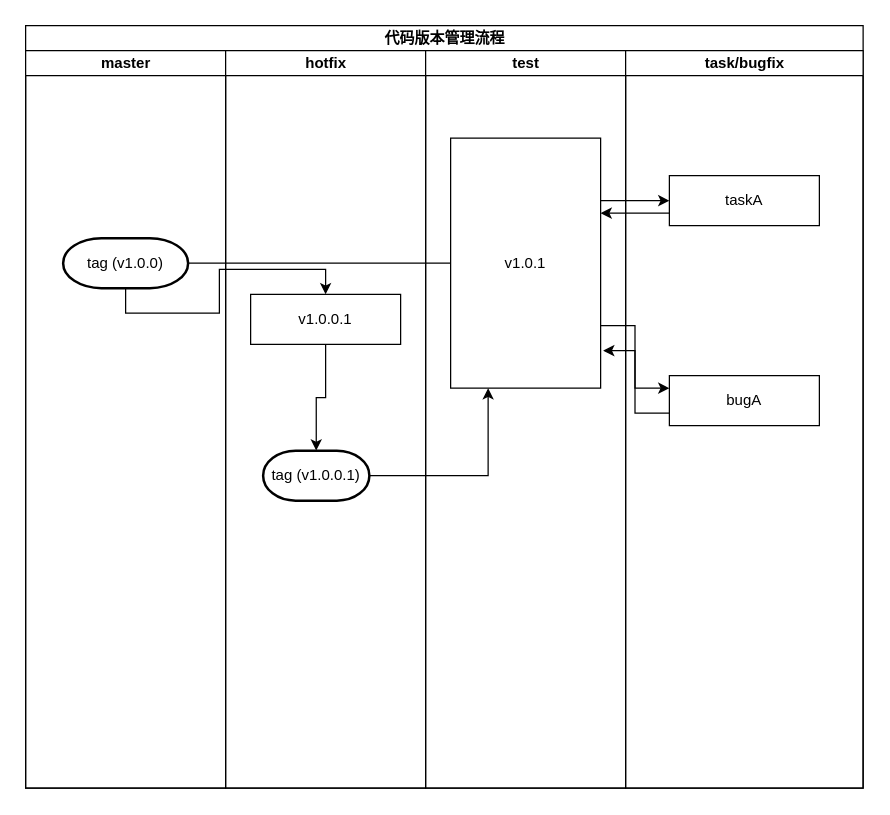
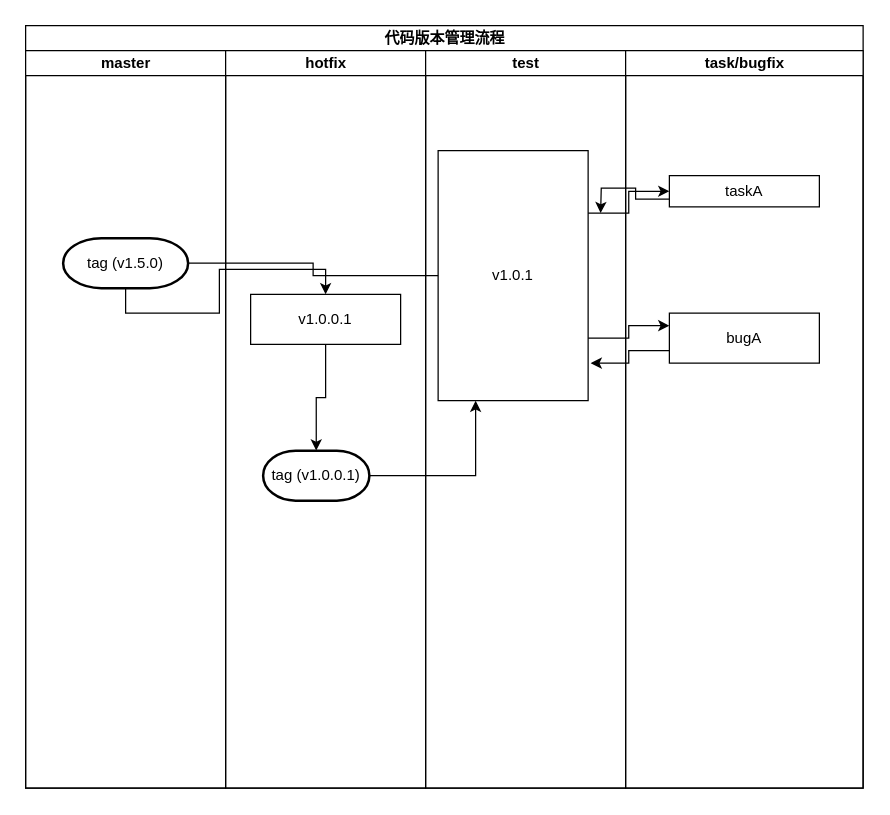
node "taskA": size 150x50 -> 150x31
node "tag (v1.0.0)": label "tag (v1.0.0)" -> "tag (v1.5.0)"
node "v1.0.1": moved (526, 263) -> (513, 276)
node "bugA": moved (744, 401) -> (744, 338)
